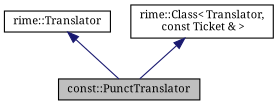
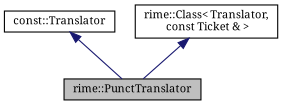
node "rime::Translator": label "rime::Translator" -> "const::Translator"
node "const::PunctTranslator": label "const::PunctTranslator" -> "rime::PunctTranslator"
